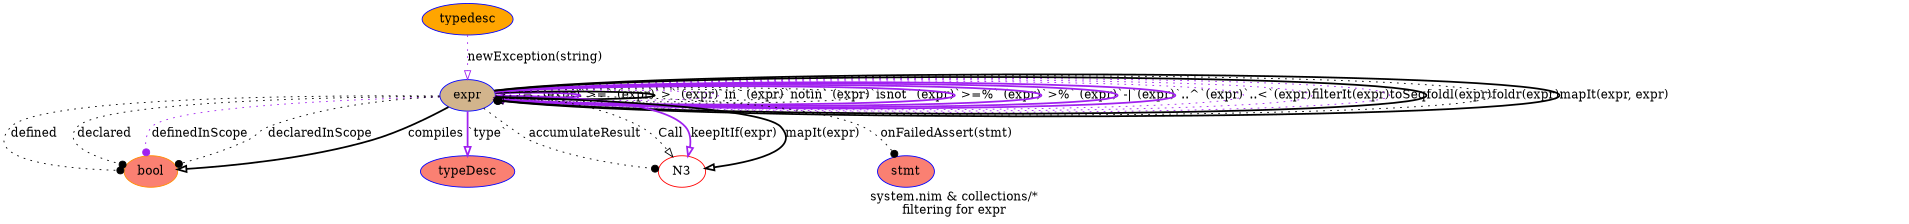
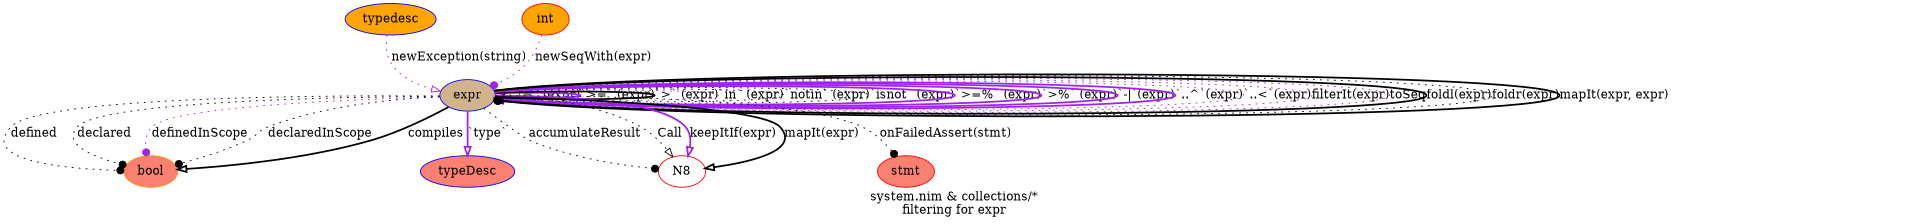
node "int": added
node "N3": label "N3" -> "N8"
node "stmt": color blue -> red
